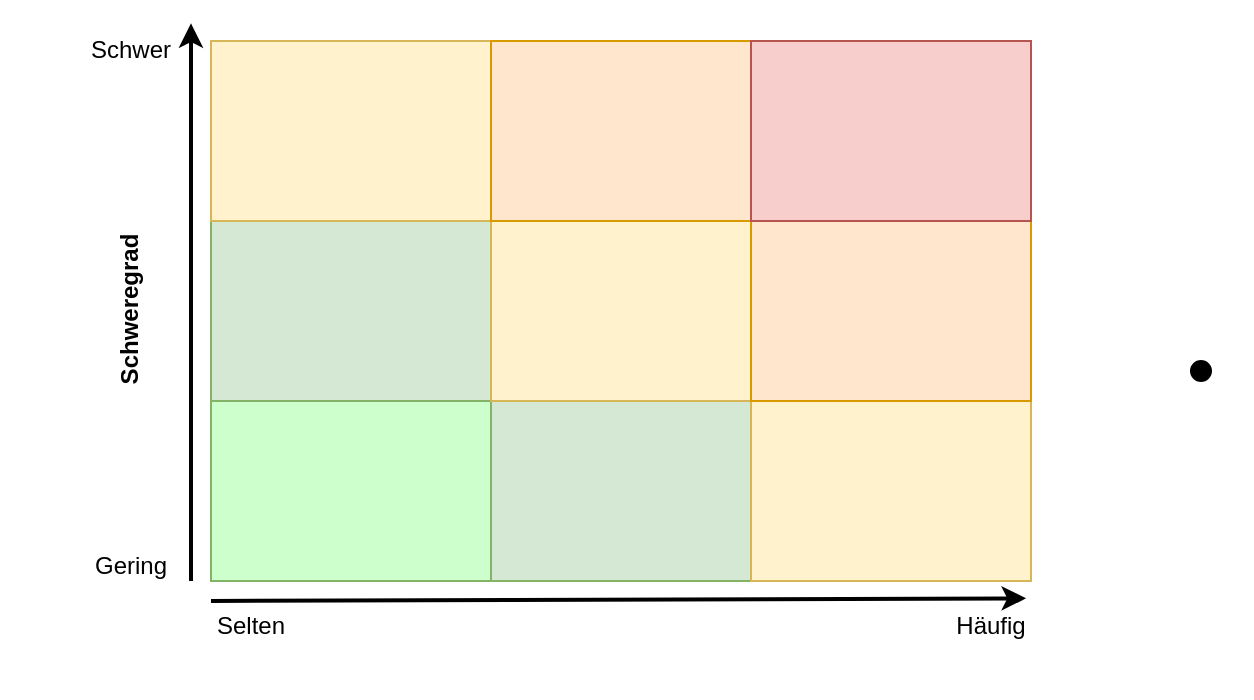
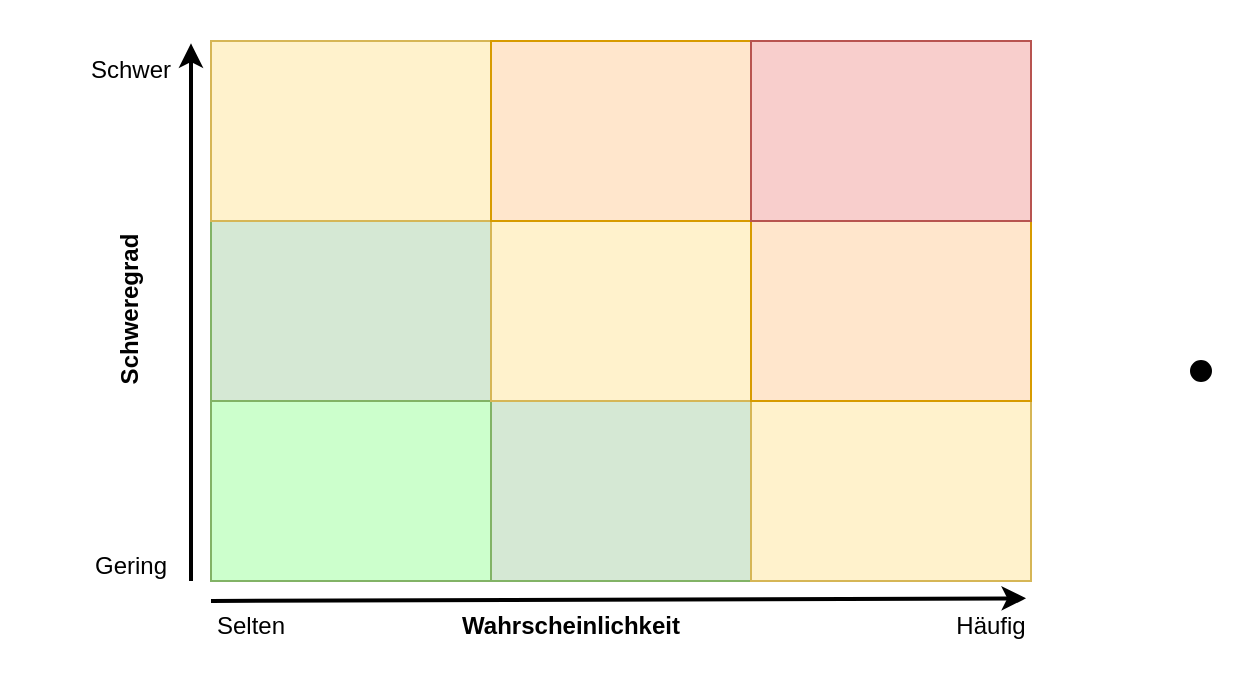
node "Schwer": moved (131, 51) -> (131, 71)
node "Wahrscheinlichkeit": added
